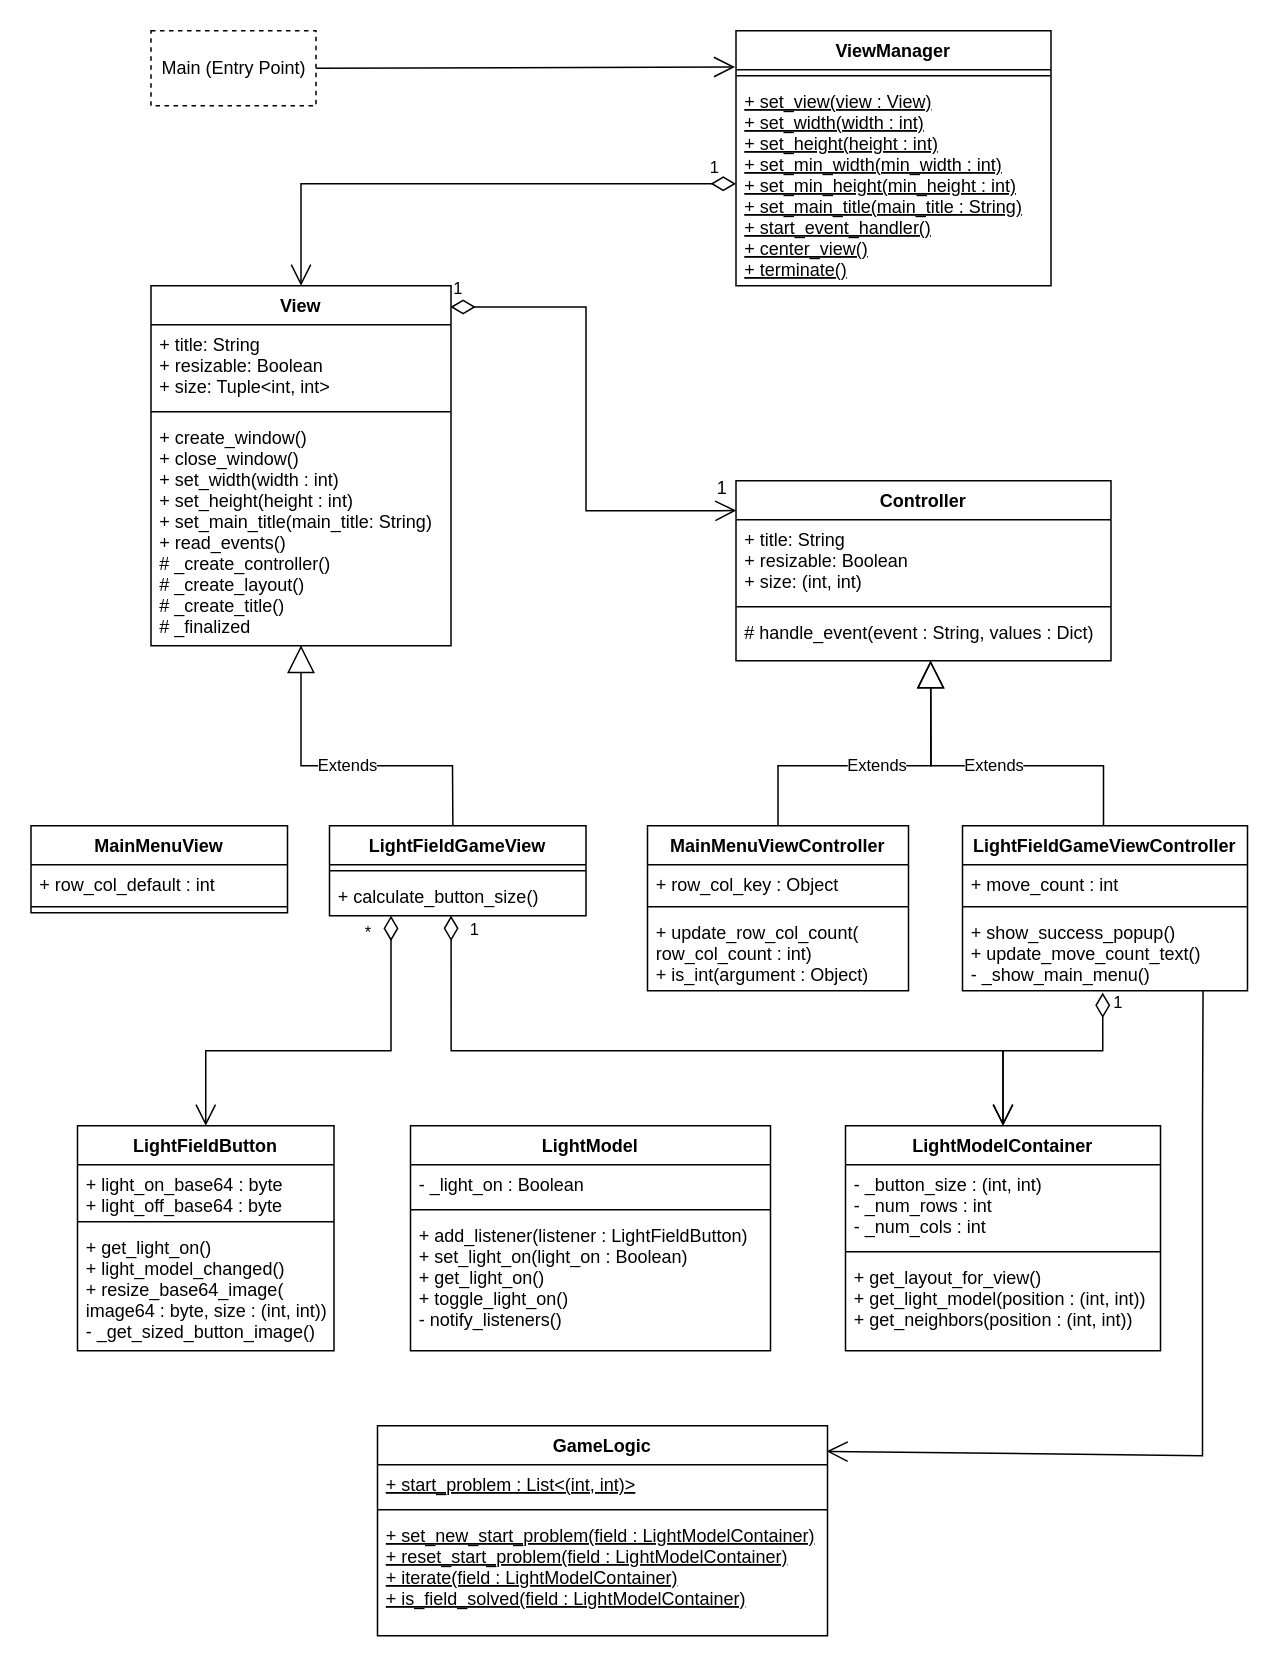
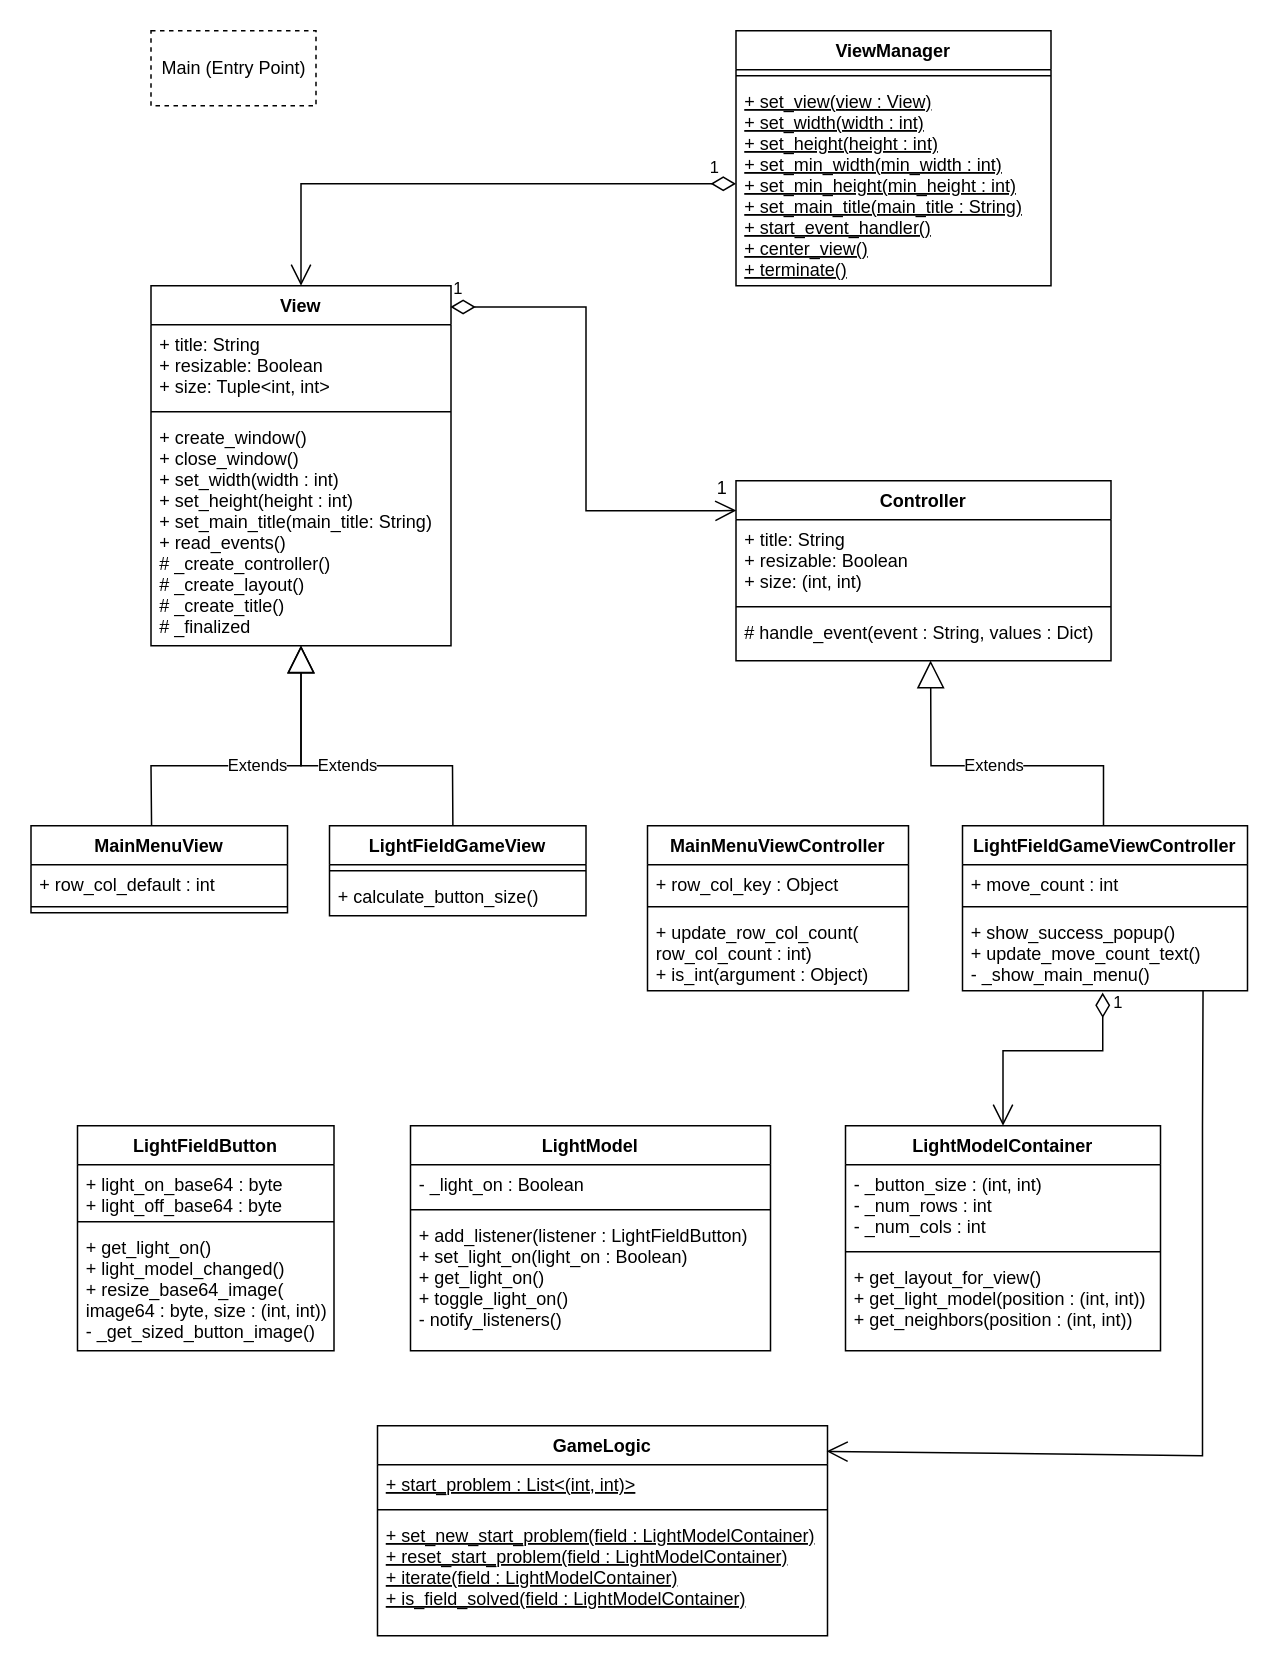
edge "Main (Entry Point)" -> "ViewManager": removed
edge "MainMenuView" -> "View": added, label "Extends"
edge "MainMenuViewController" -> "# handle_event(event : String, values : Dict)": removed, label "Extends"
edge "+ calculate_button_size()" -- "LightFieldButton": removed, label "*"
edge "+ calculate_button_size()" -- "LightModelContainer": removed, label "1"
